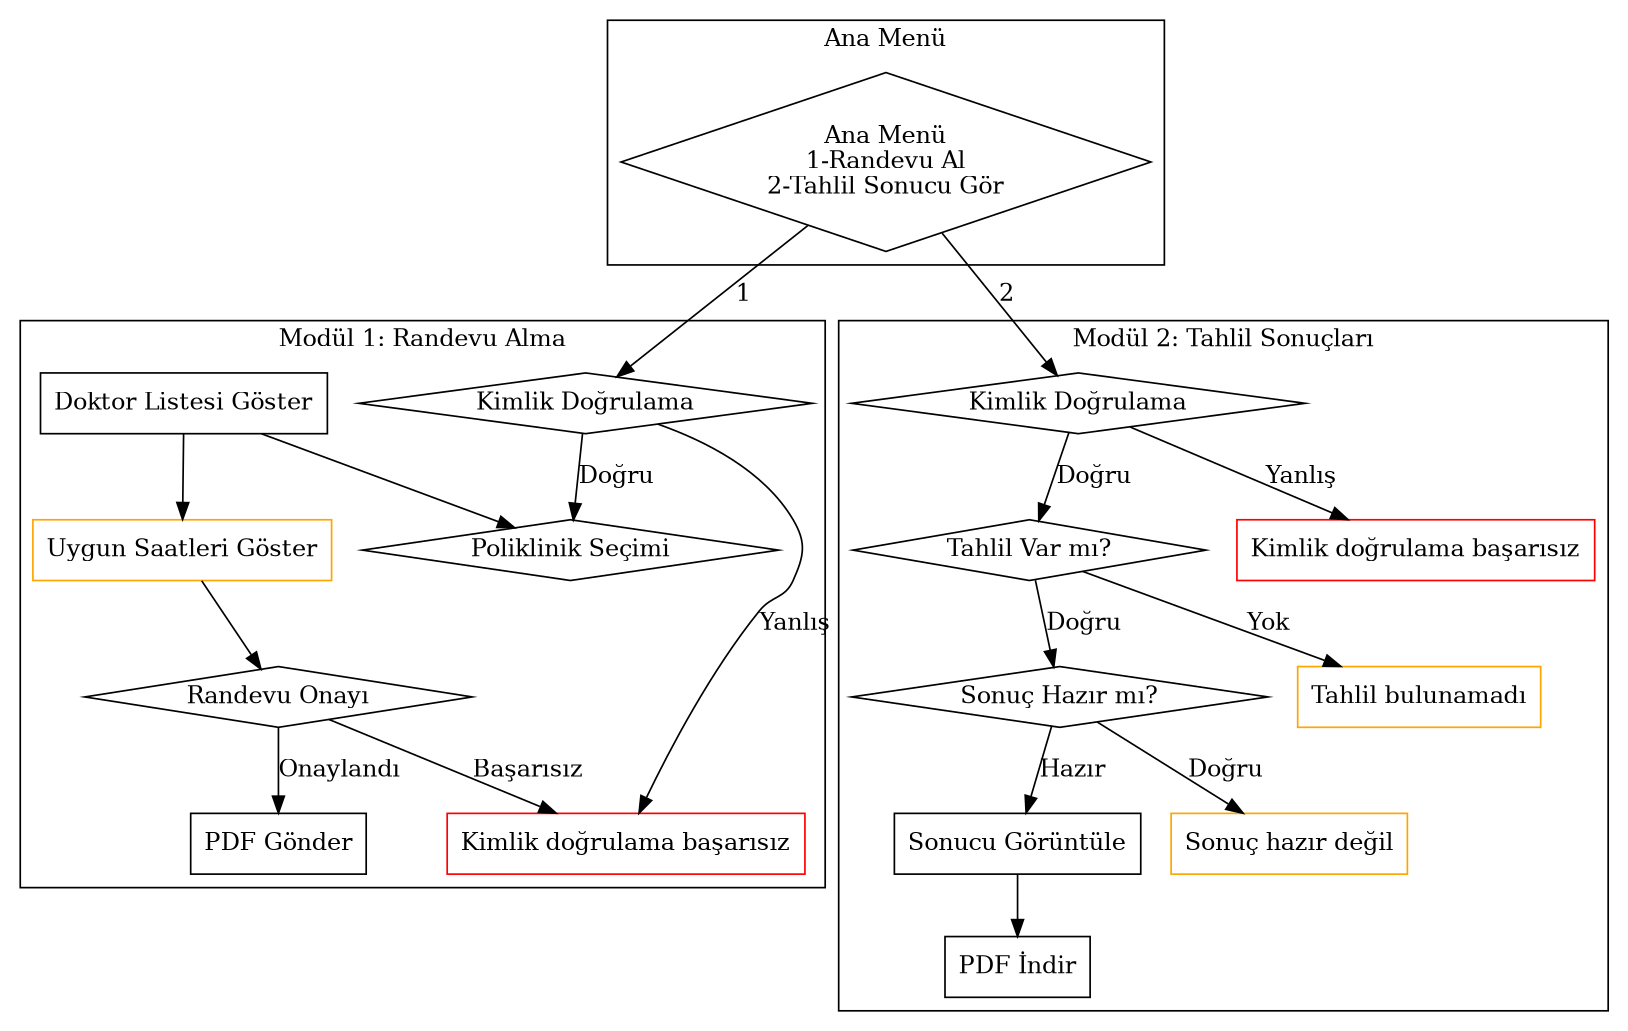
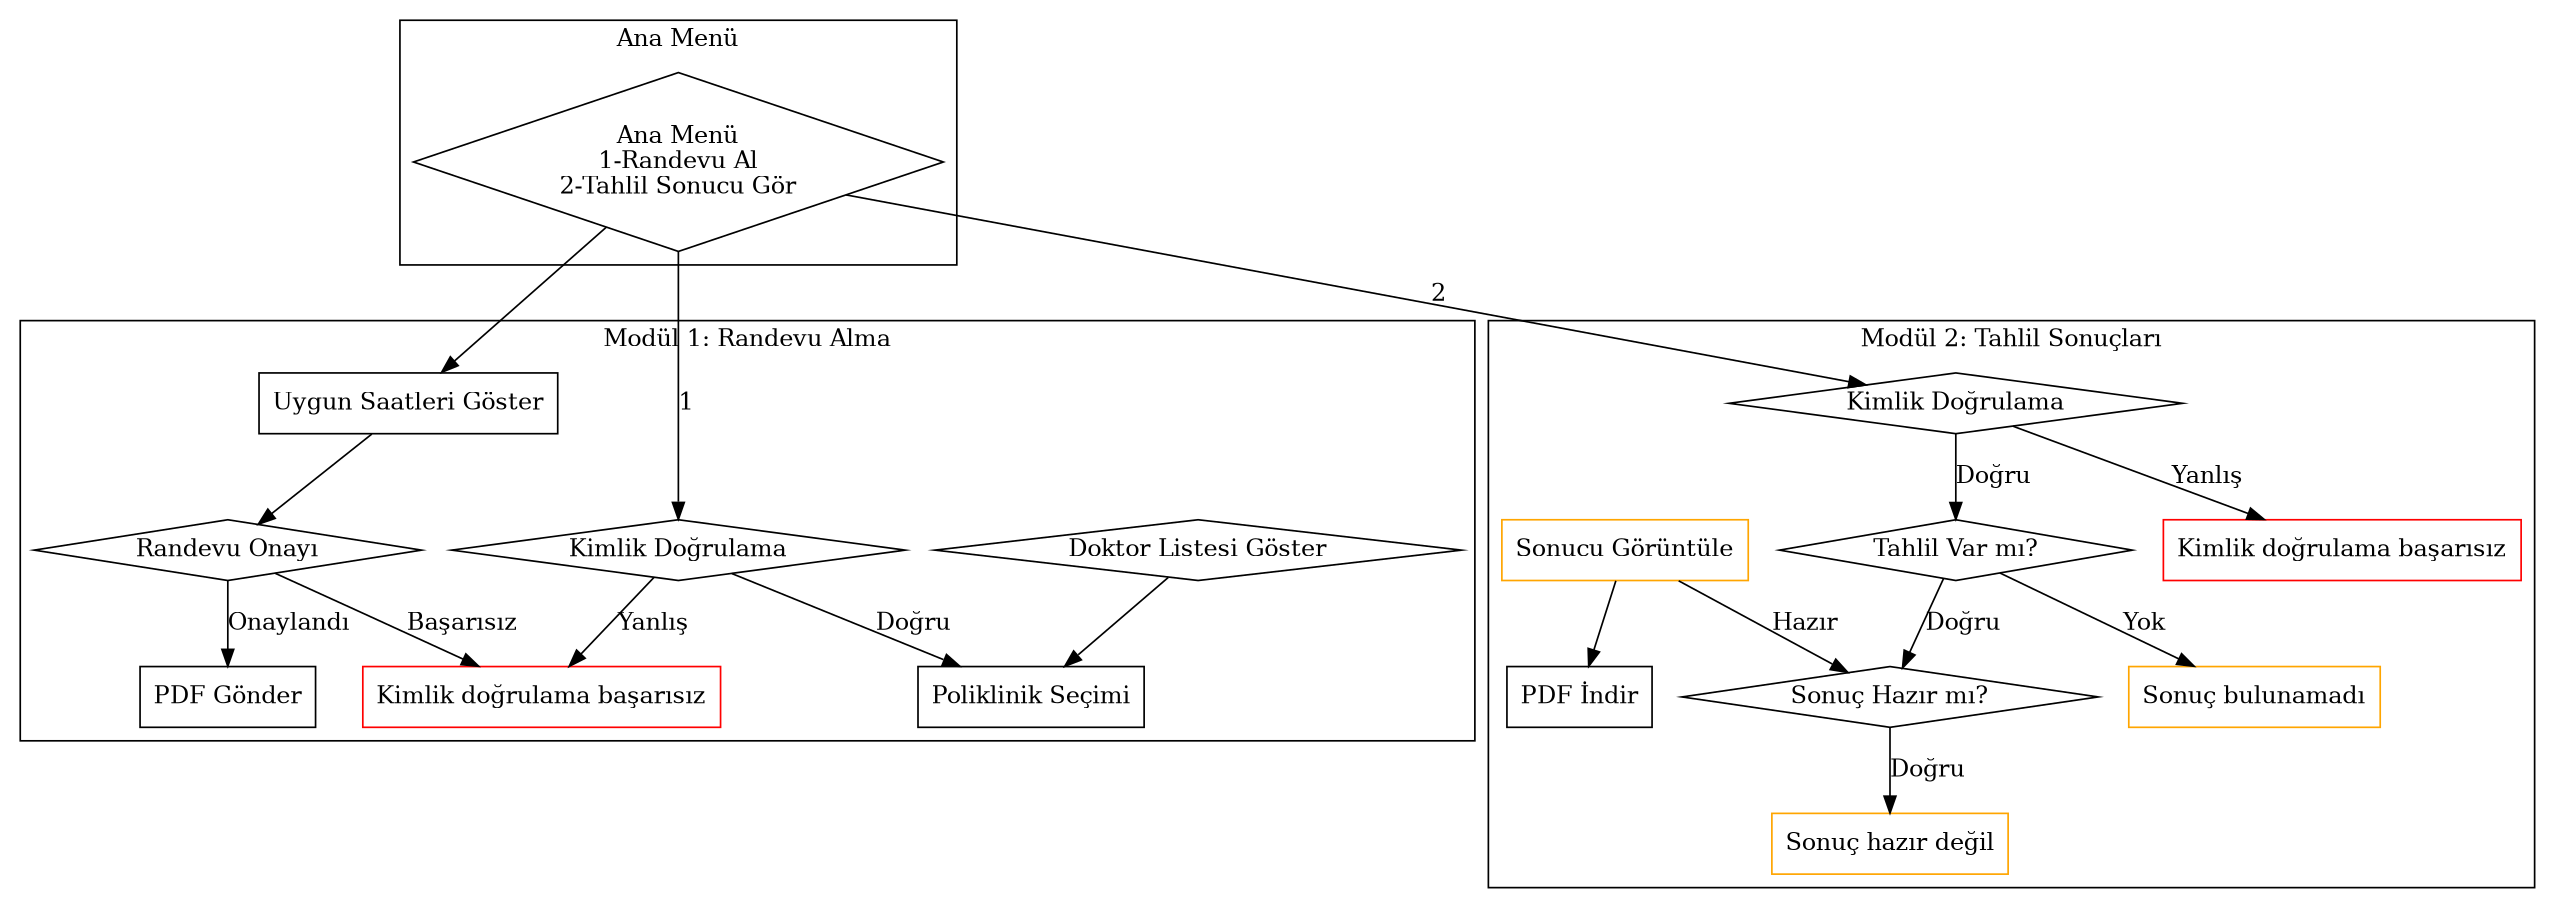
node "Doktor Listesi Göster": shape box -> diamond
edge "Doktor Listesi Göster" -> "Uygun Saatleri Göster": now "Ana Menü 1-Randevu Al 2-Tahlil Sonucu Gör" -> "Uygun Saatleri Göster"
node "Uygun Saatleri Göster": color orange -> black
node "Poliklinik Seçimi": shape diamond -> box
node "Tahlil bulunamadı": label "Tahlil bulunamadı" -> "Sonuç bulunamadı"
edge "Sonuç Hazır mı?" -> "Sonucu Görüntüle": reversed
node "Sonucu Görüntüle": color black -> orange
